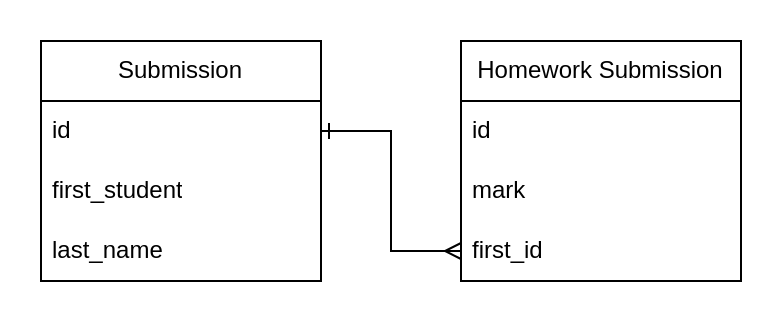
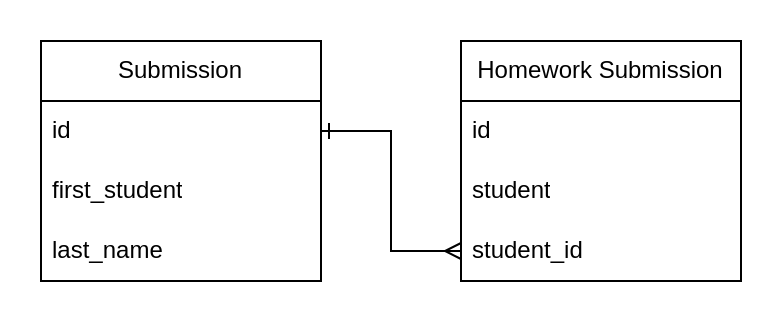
node "mark": label "mark" -> "student"
node "first_id": label "first_id" -> "student_id"
